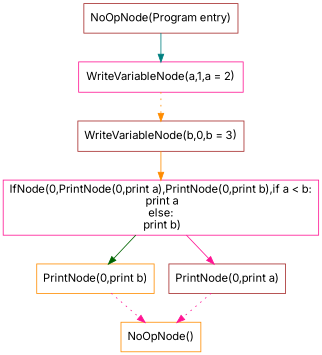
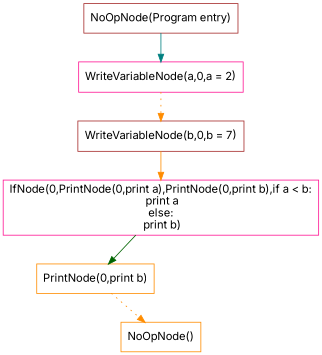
node "WriteVariableNode(a,1,a = 2)": label "WriteVariableNode(a,1,a = 2)" -> "WriteVariableNode(a,0,a = 2)"
node "WriteVariableNode(b,0,b = 3)": label "WriteVariableNode(b,0,b = 3)" -> "WriteVariableNode(b,0,b = 7)"
node "PrintNode(0,print a)": removed
edge "PrintNode(0,print b)" -> "NoOpNode()": color deeppink -> darkorange
